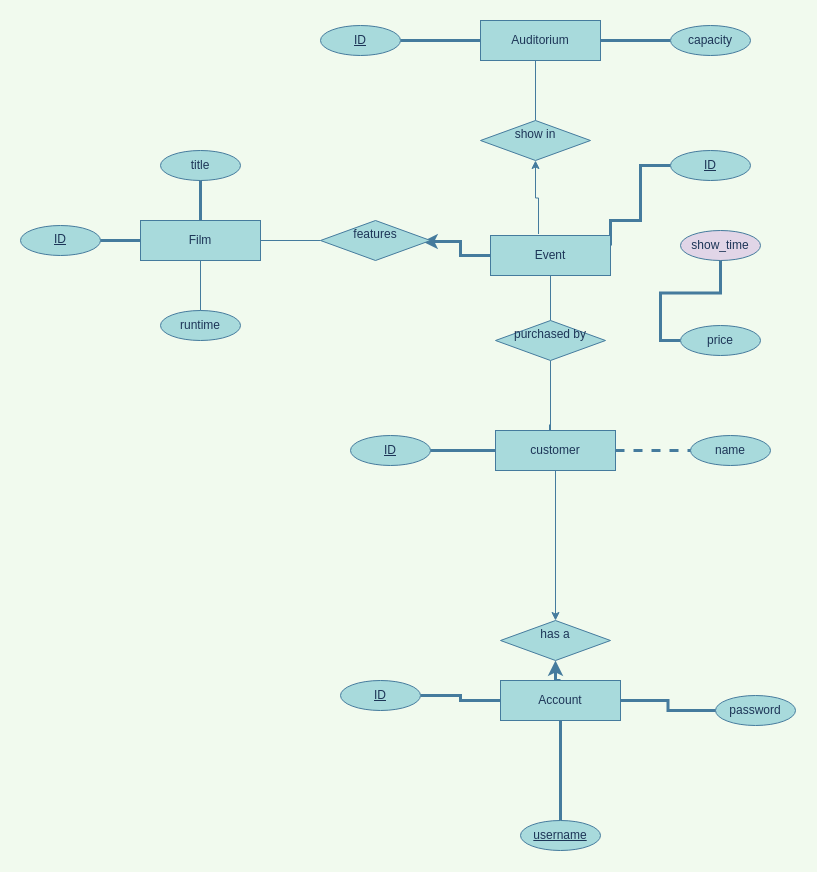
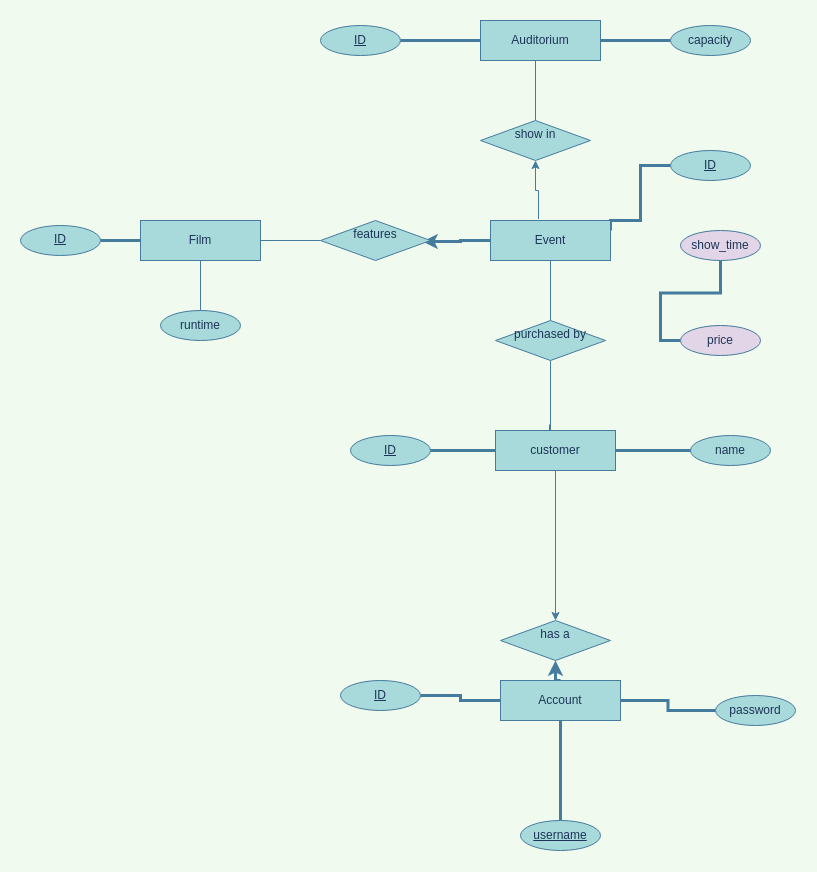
node "title": removed
edge "title" -- "Film": removed
node "Event": moved (551, 256) -> (551, 241)
node "price": fillcolor #a8dadc -> #e1d5e7
edge "customer" -- "name": style dashed -> solid
